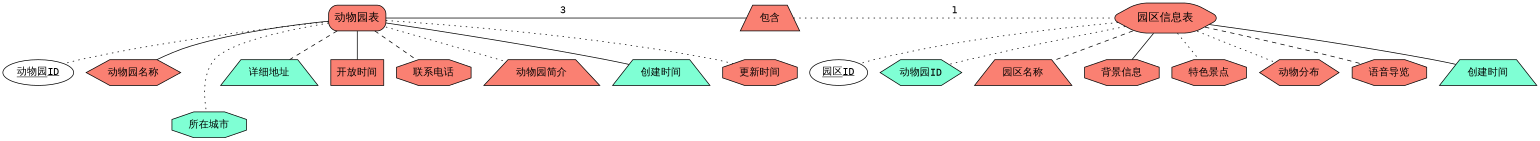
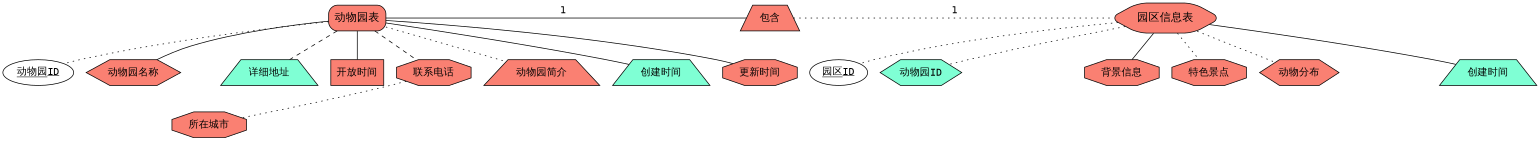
edge "动物园表" -- "包含": label "3" -> "1"
edge "动物园表" -- "更新时间": style dotted -> solid
edge "动物园表" -- "所在城市": now "联系电话" -- "所在城市"
node "园区名称": removed
node "语音导览": removed
node "所在城市": fillcolor aquamarine -> salmon
